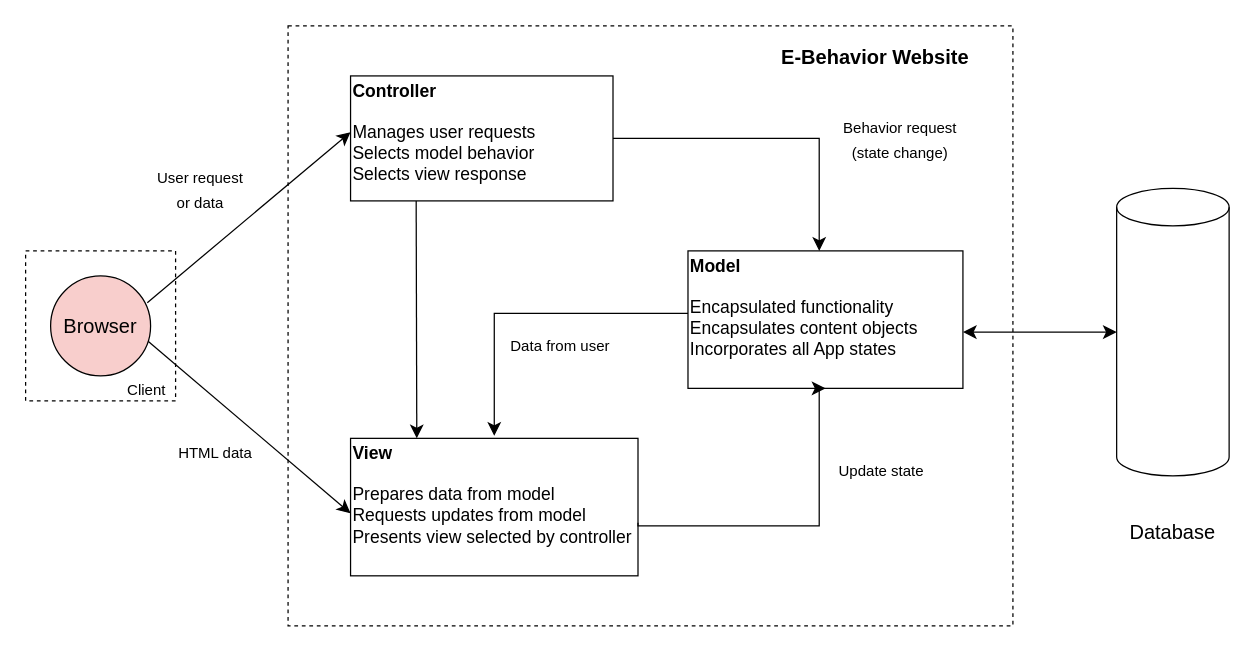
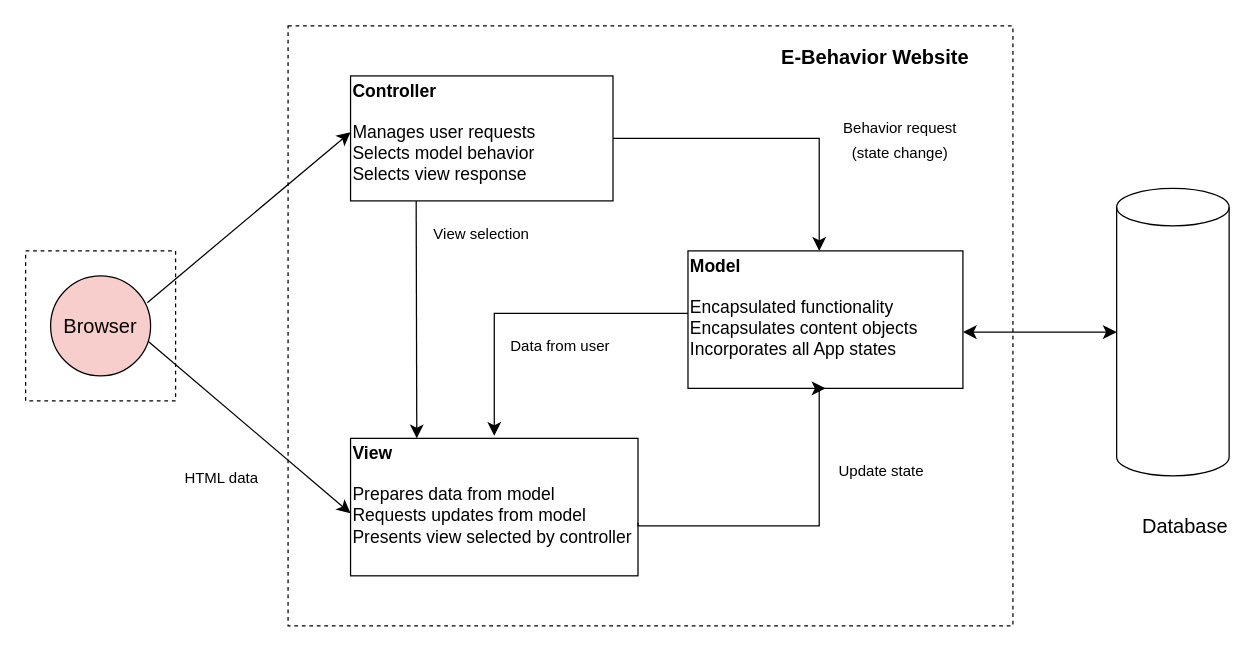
node "User request or data": removed
node "View selection": added
node "Client": removed
node "HTML data": moved (216, 451) -> (222, 476)
node "Database": moved (1173, 532) -> (1186, 526)
